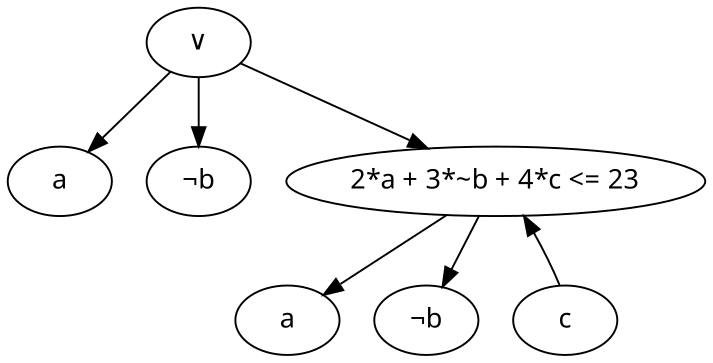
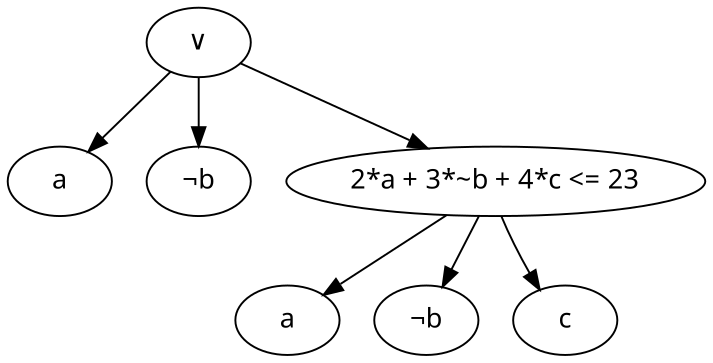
edge "c" -> "2*a + 3*~b + 4*c <= 23": reversed
